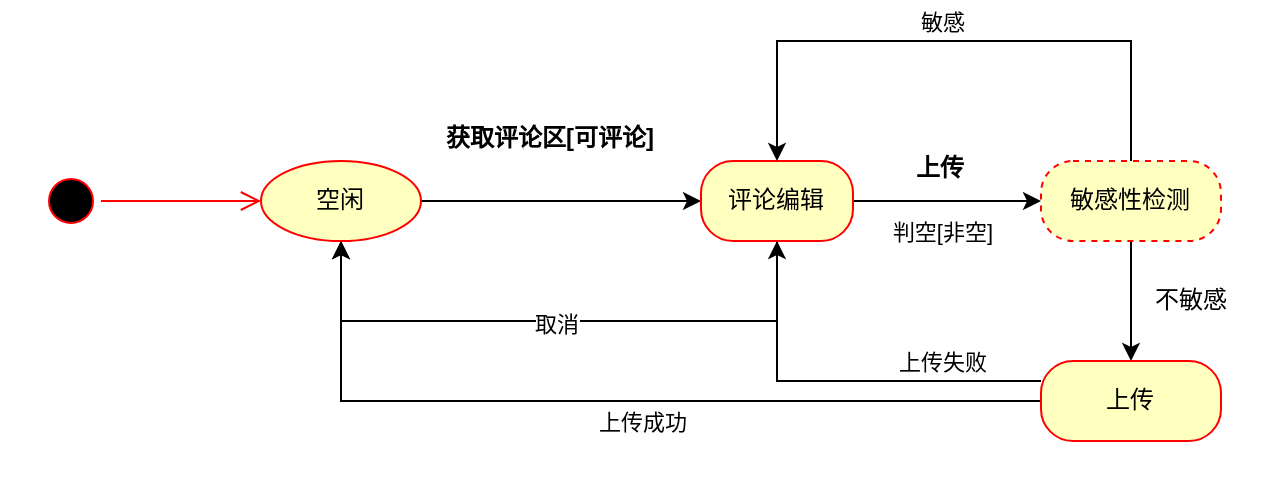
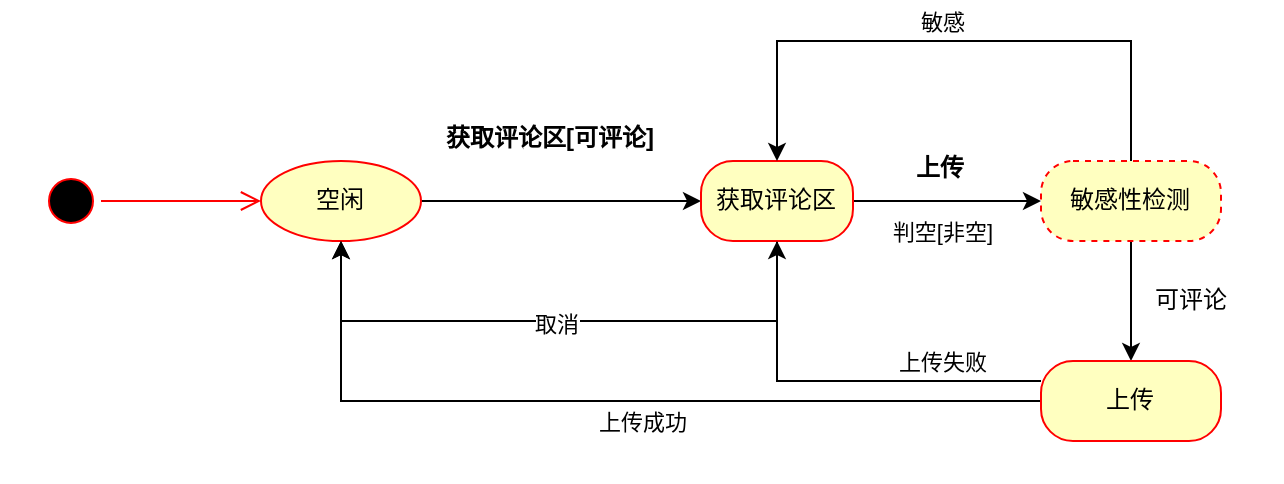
node "评论编辑": label "评论编辑" -> "获取评论区"
node "不敏感": label "不敏感" -> "可评论"
